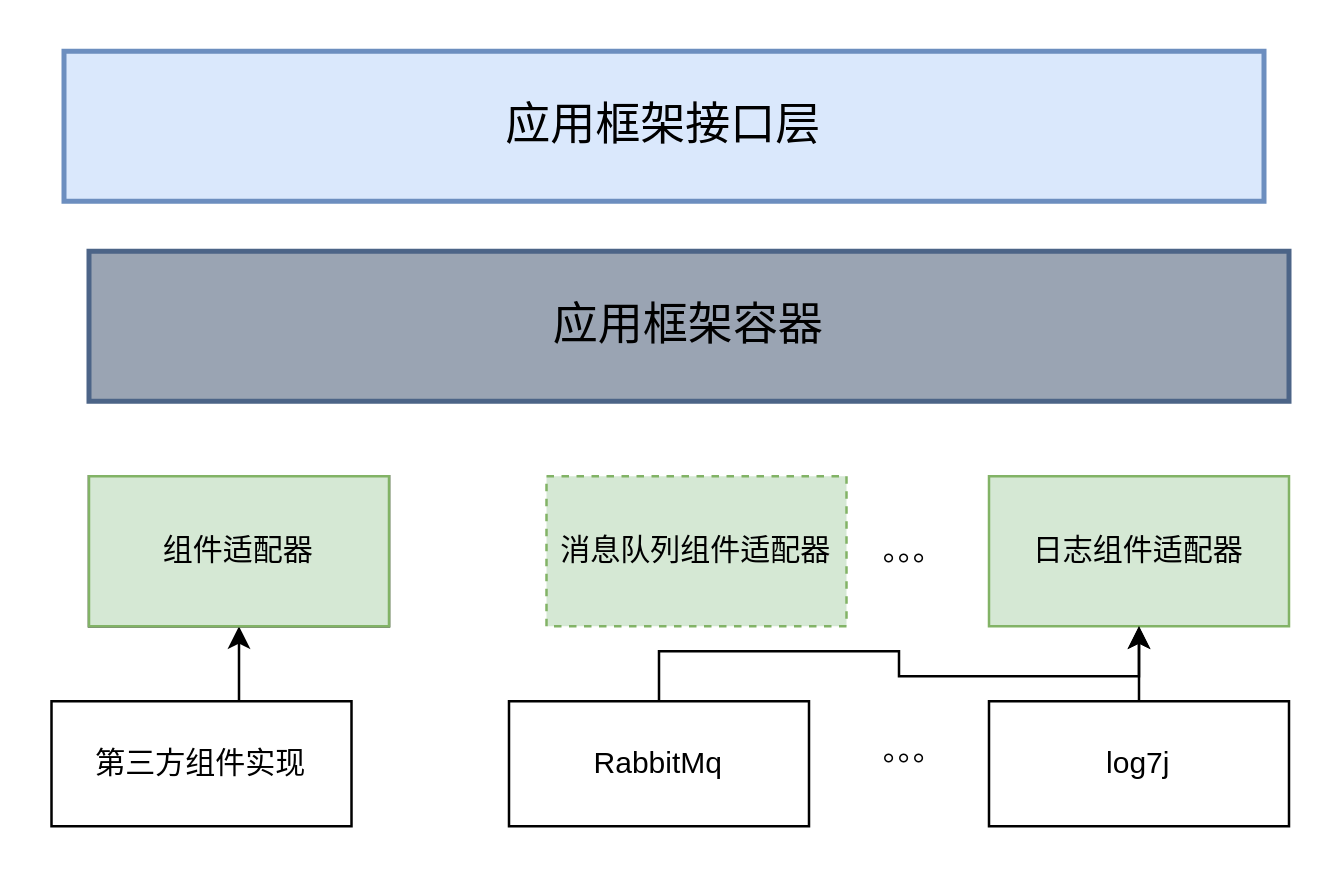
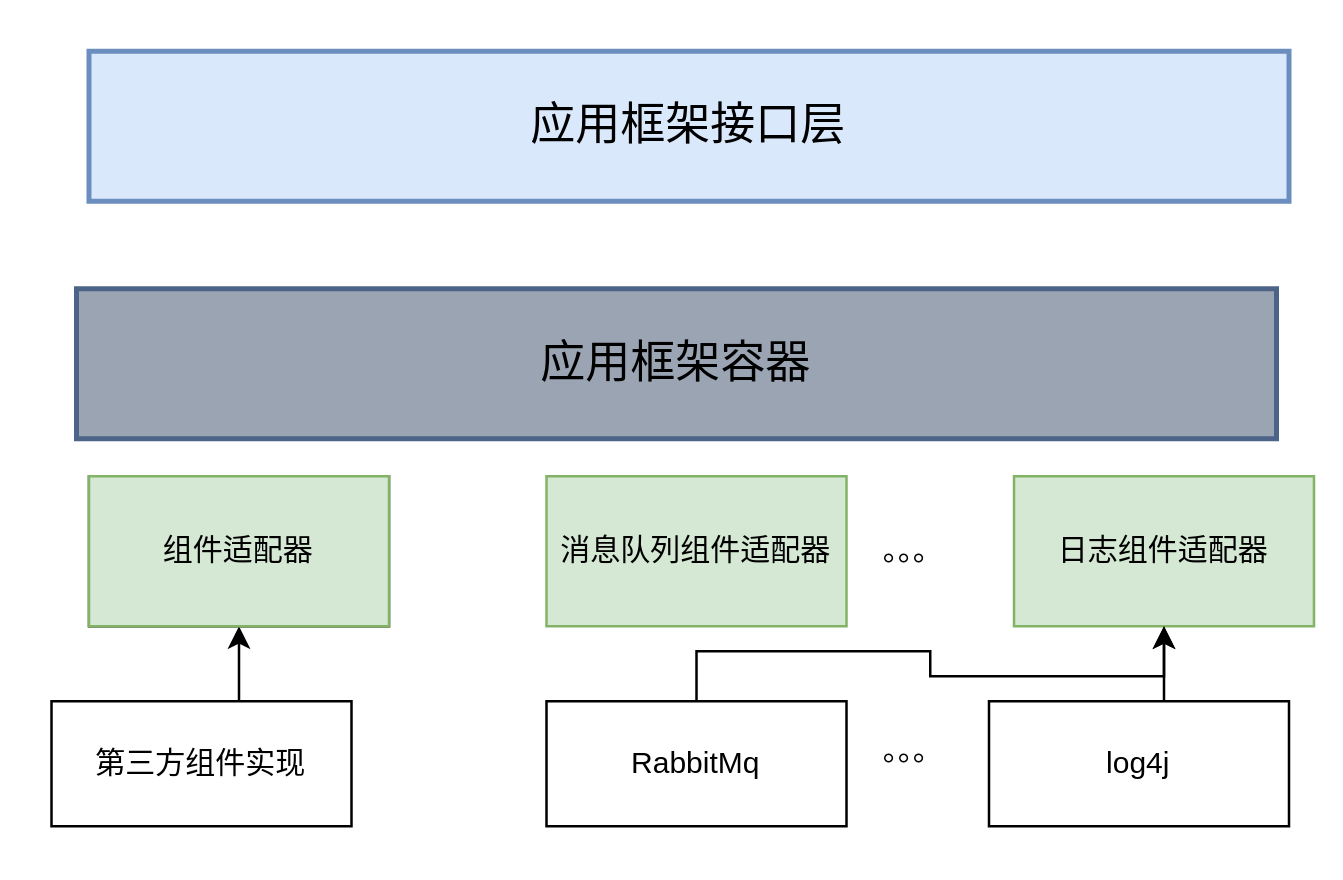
node "应用框架接口层": moved (664, 126) -> (689, 126)
node "应用框架容器": moved (689, 326) -> (676, 364)
node "消息队列组件适配器": style dashed -> solid
node "日志组件适配器": moved (1139, 551) -> (1164, 551)
node "RabbitMq": moved (659, 764) -> (696, 764)
node "log7j": label "log7j" -> "log4j"
